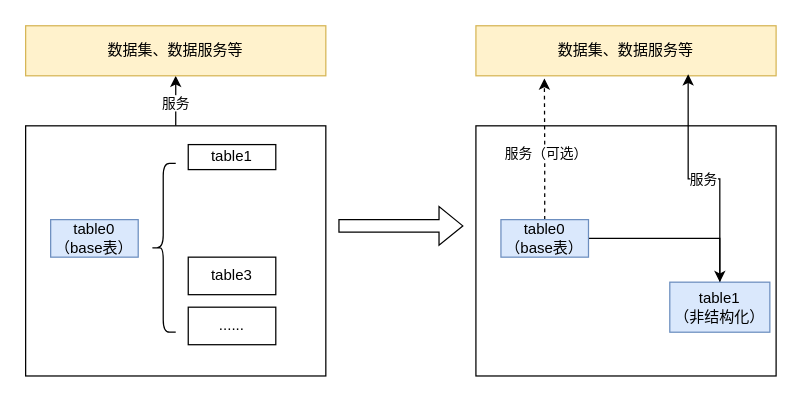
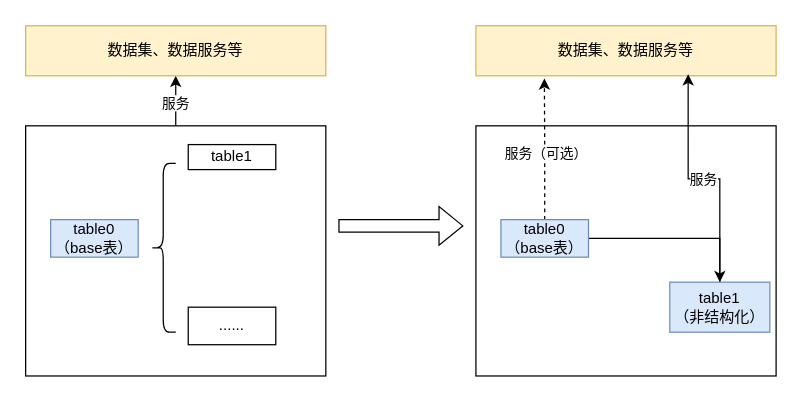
node "table3": removed
